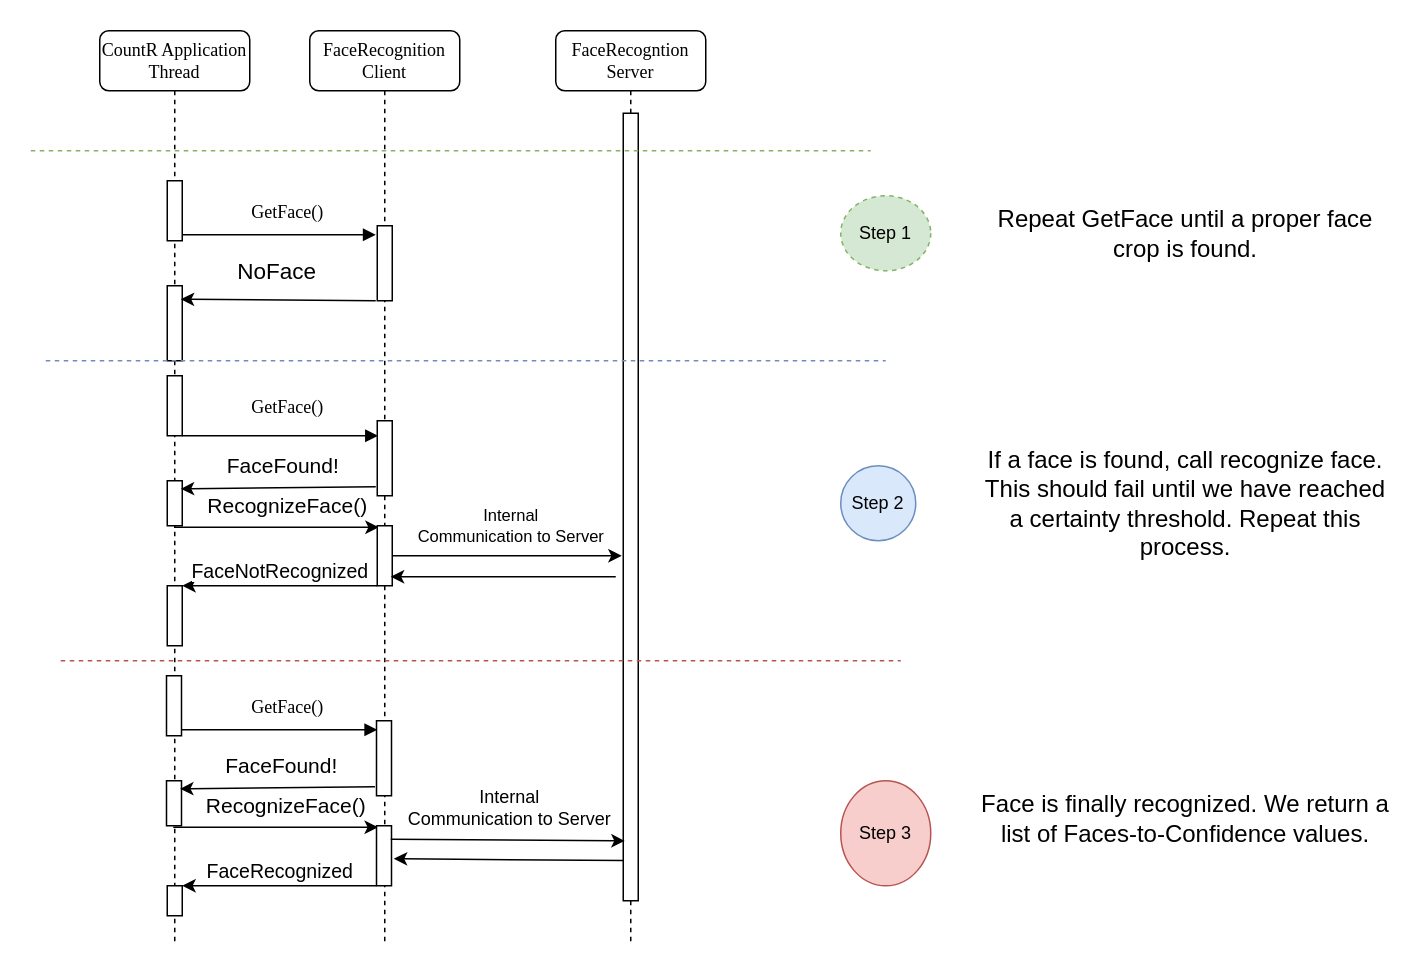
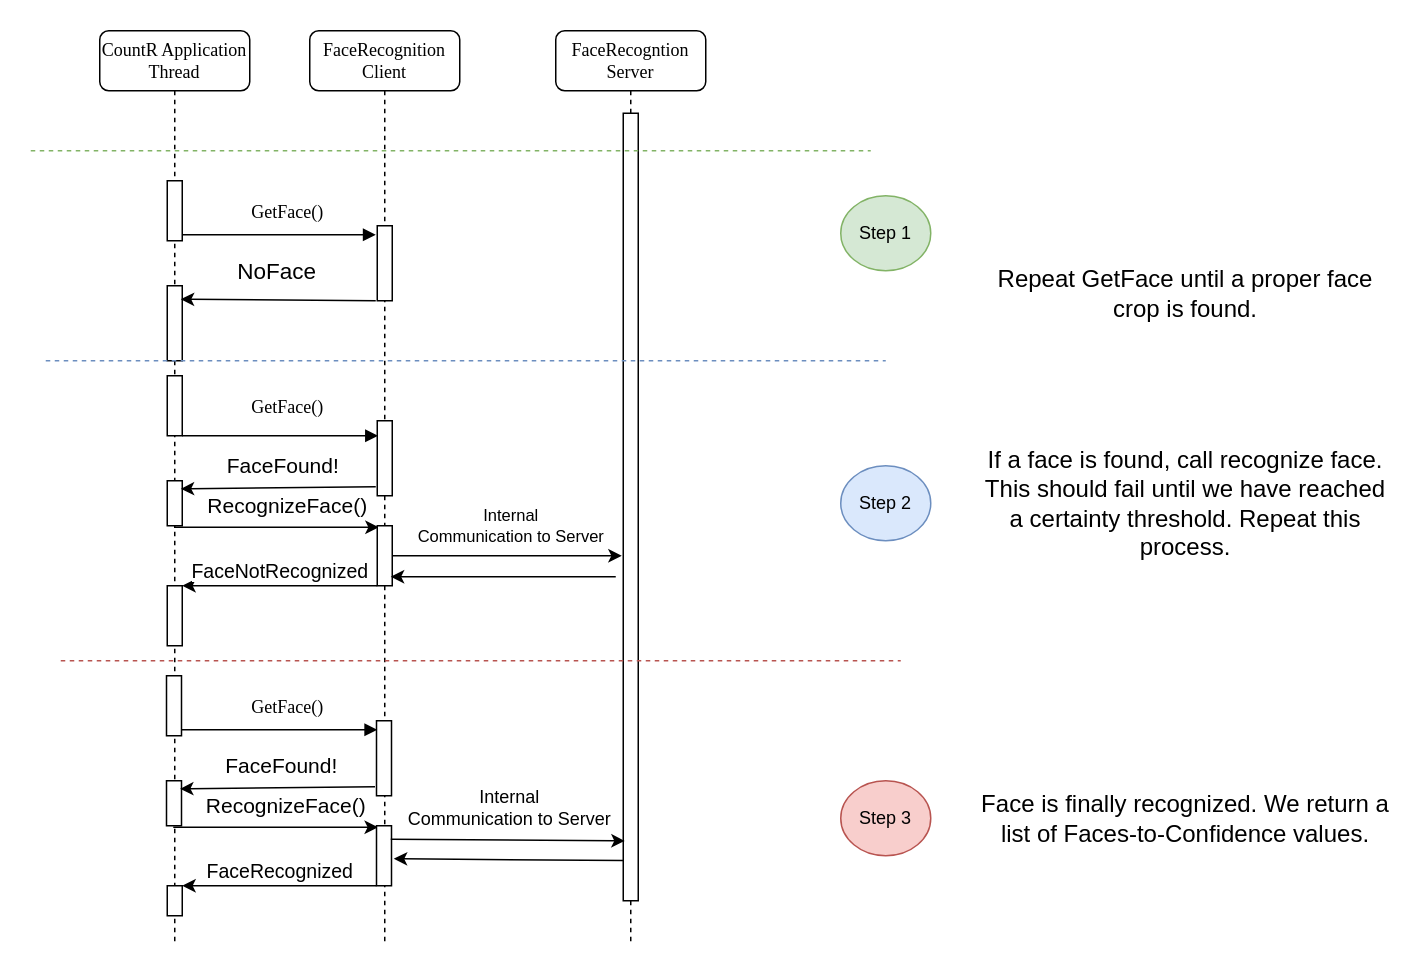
node "Step 1": style dashed -> solid
node "Repeat GetFace until a proper face crop is found.": moved (1186, 233) -> (1186, 293)
node "Step 2": size 75x75 -> 90x75
node "Step 3": size 90x105 -> 90x75
